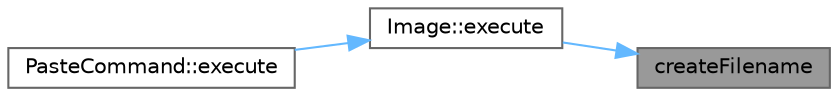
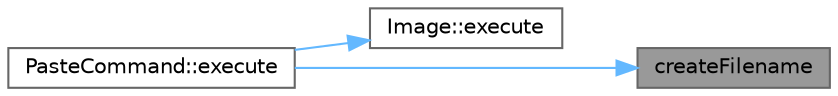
edge "Image::execute" -> "createFilename": now "PasteCommand::execute" -> "createFilename"
